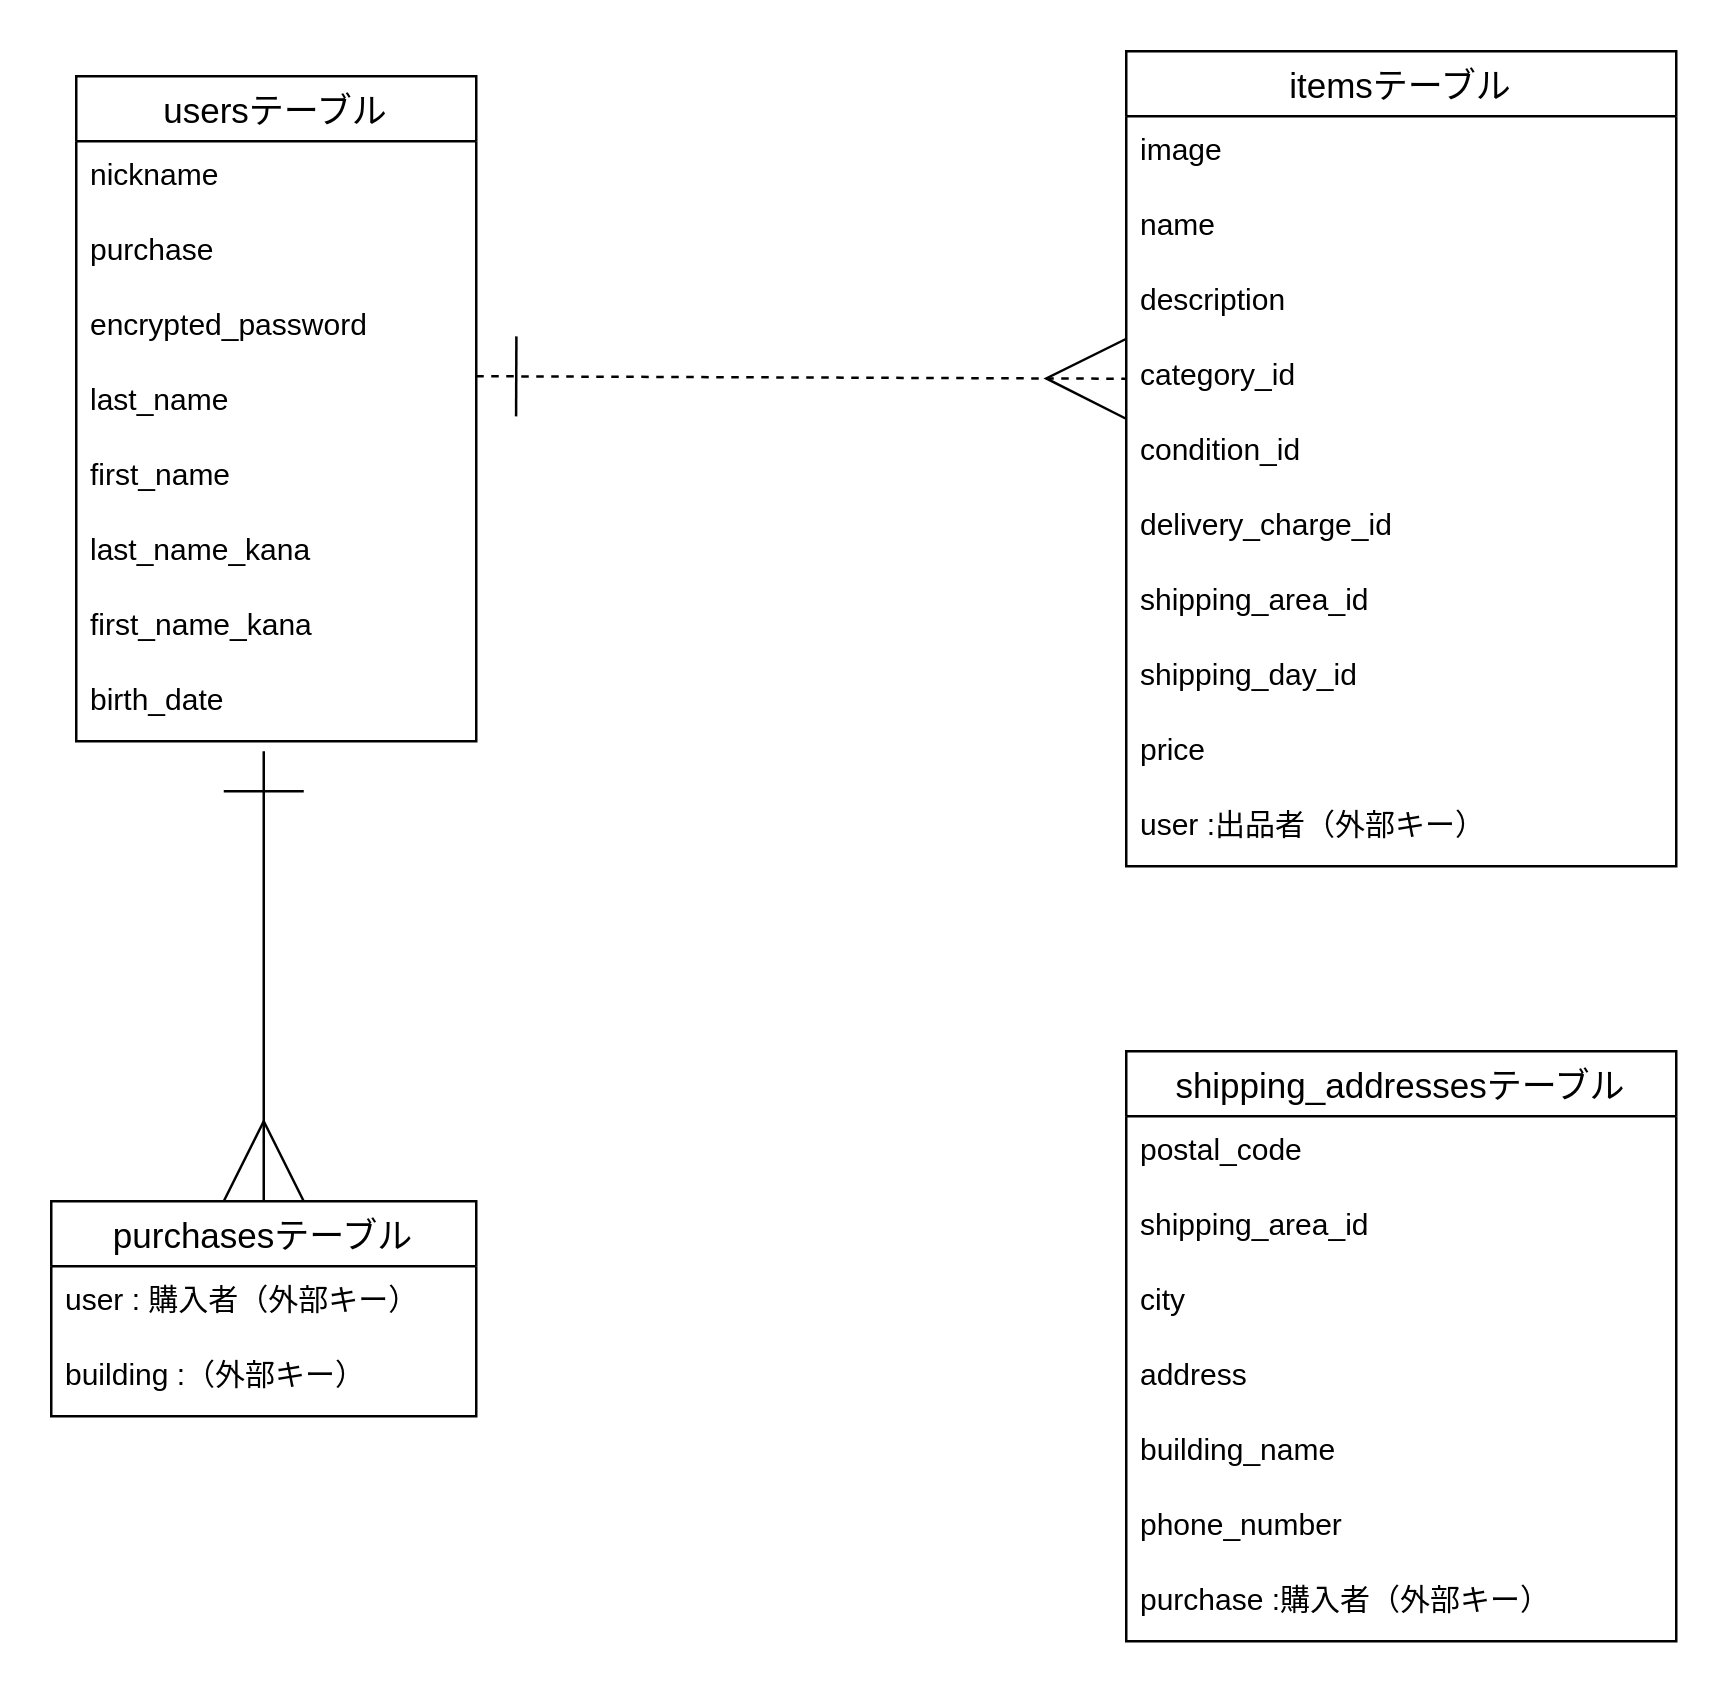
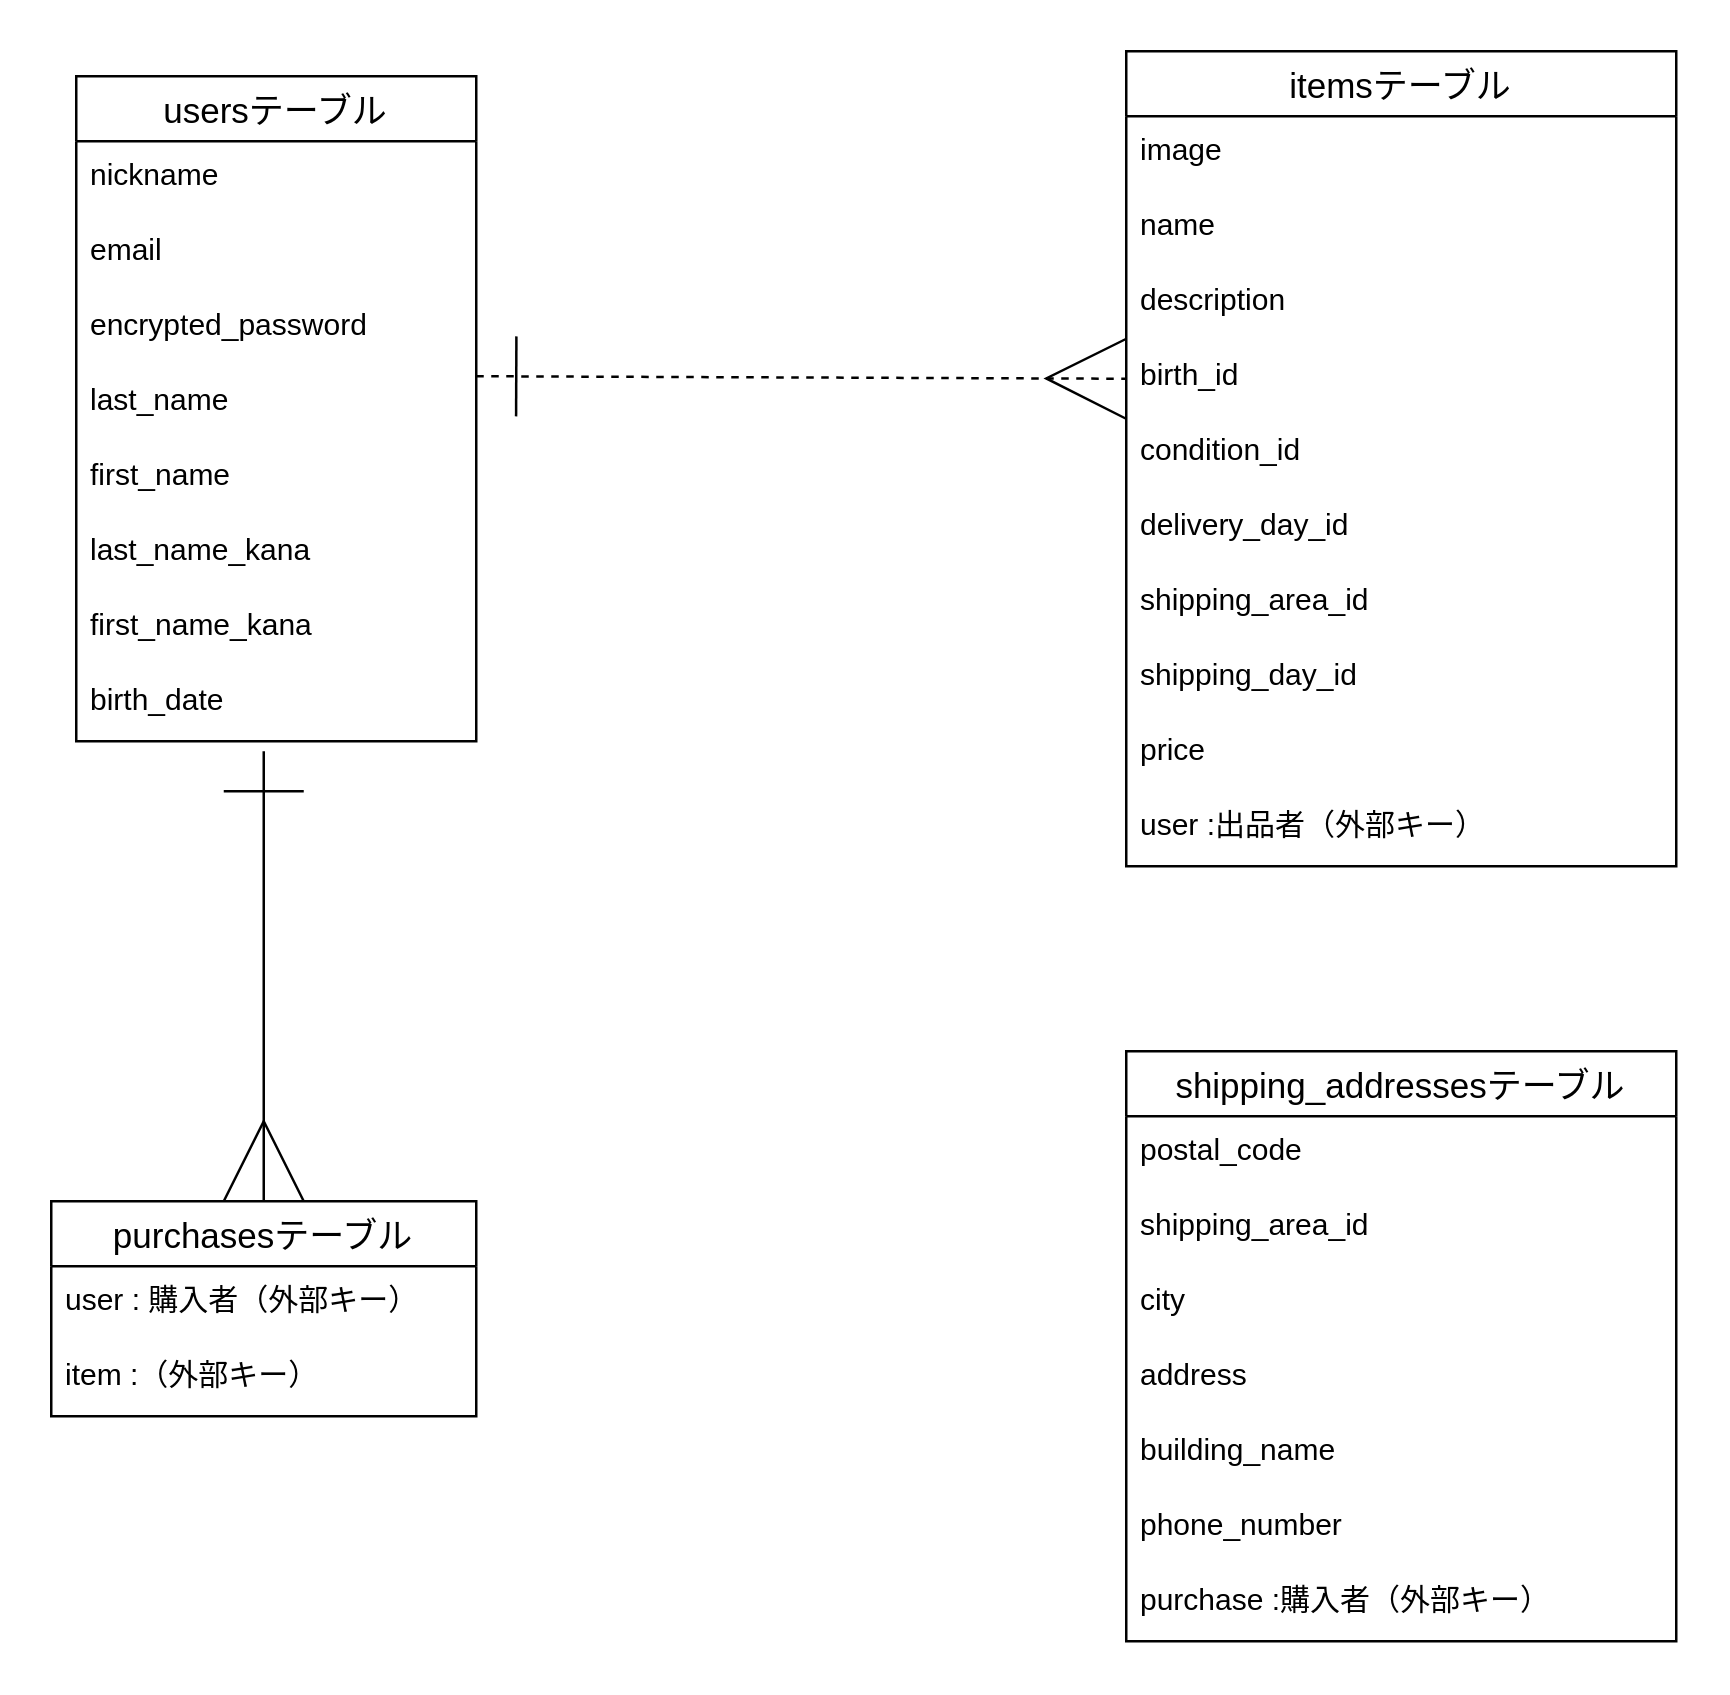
node "purchase": label "purchase" -> "email"
node "category_id": label "category_id" -> "birth_id"
node "delivery_charge_id": label "delivery_charge_id" -> "delivery_day_id"
node "building :（外部キー）": label "building :（外部キー）" -> "item :（外部キー）"
